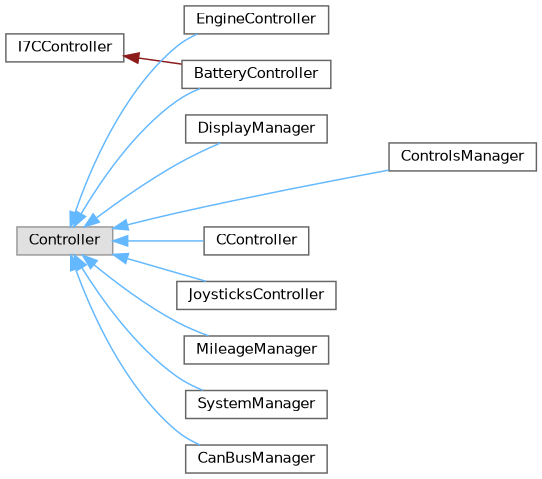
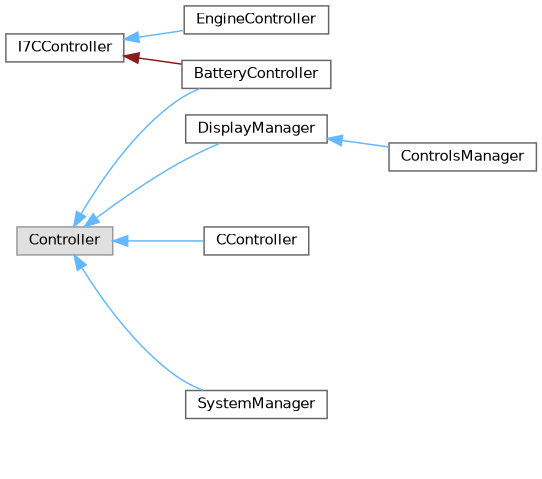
edge "EngineController" -> "Controller": now "EngineController" -> "I7CController"
edge "ControlsManager" -> "Controller": now "ControlsManager" -> "DisplayManager"
node "JoysticksController": removed
node "MileageManager": removed
node "CanBusManager": removed
